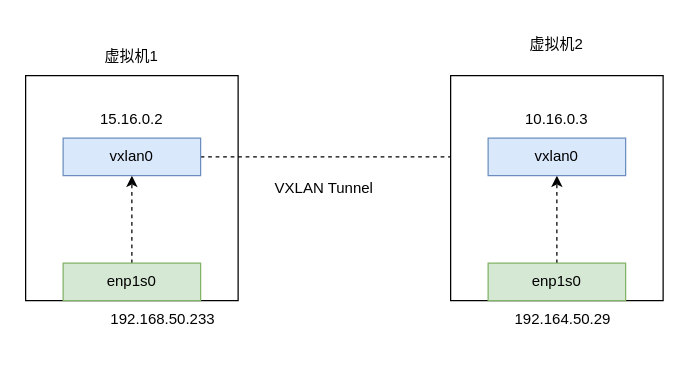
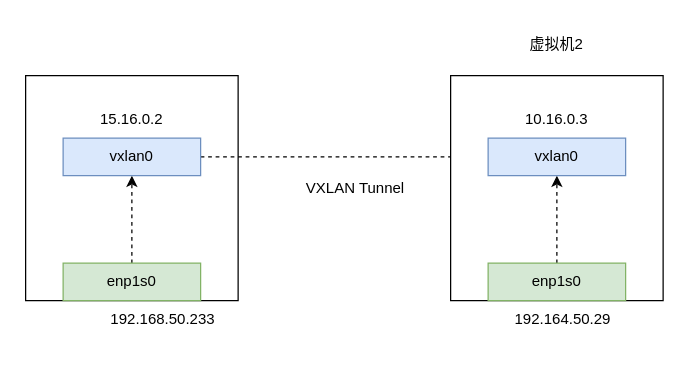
node "虚拟机1": removed
node "VXLAN Tunnel": moved (324, 188) -> (356, 188)
